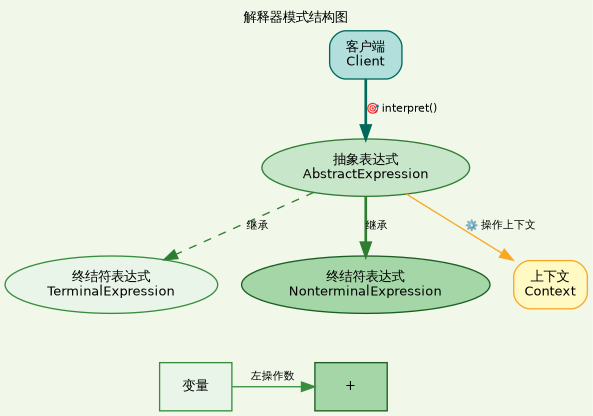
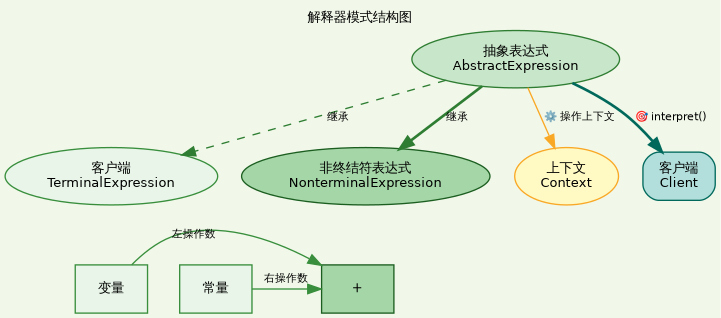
edge "客户端 Client" -> "抽象表达式 AbstractExpression": reversed
node "终结符表达式 TerminalExpression": label "终结符表达式 TerminalExpression" -> "客户端 TerminalExpression"
node "终结符表达式 NonterminalExpression": label "终结符表达式 NonterminalExpression" -> "非终结符表达式 NonterminalExpression"
node "上下文 Context": shape box -> ellipse
node "常量": added
